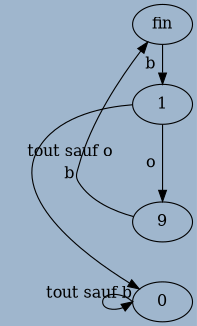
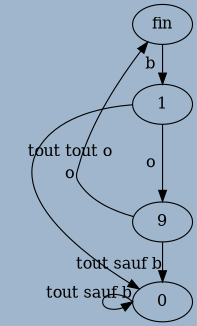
edge "1" -> "0": label "tout sauf o" -> "tout tout o"
edge "9" -> "fin": label "b" -> "o"
edge "9" -> "0": added, label "tout sauf b"
